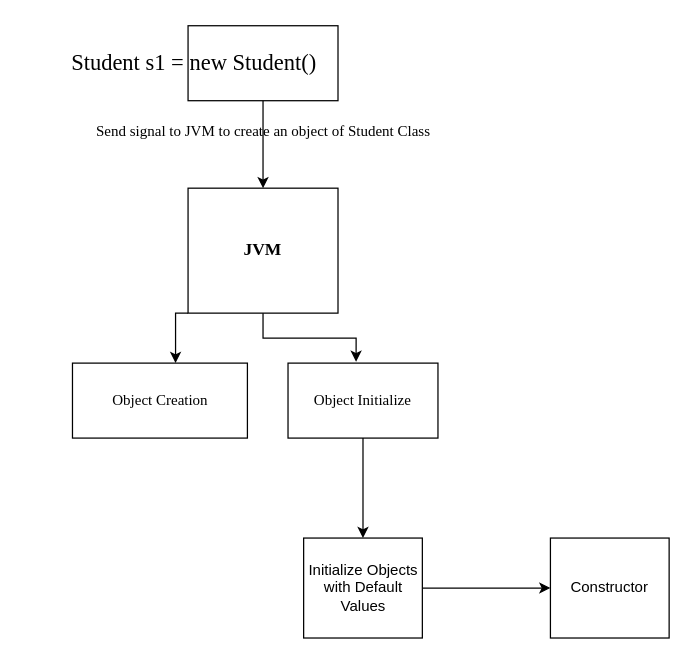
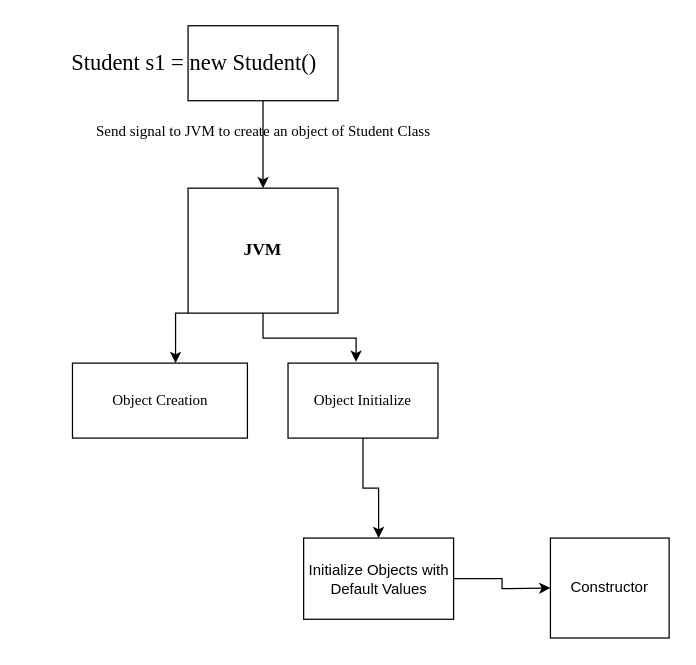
node "Initialize Objects with Default Values": size 119x100 -> 150x81
